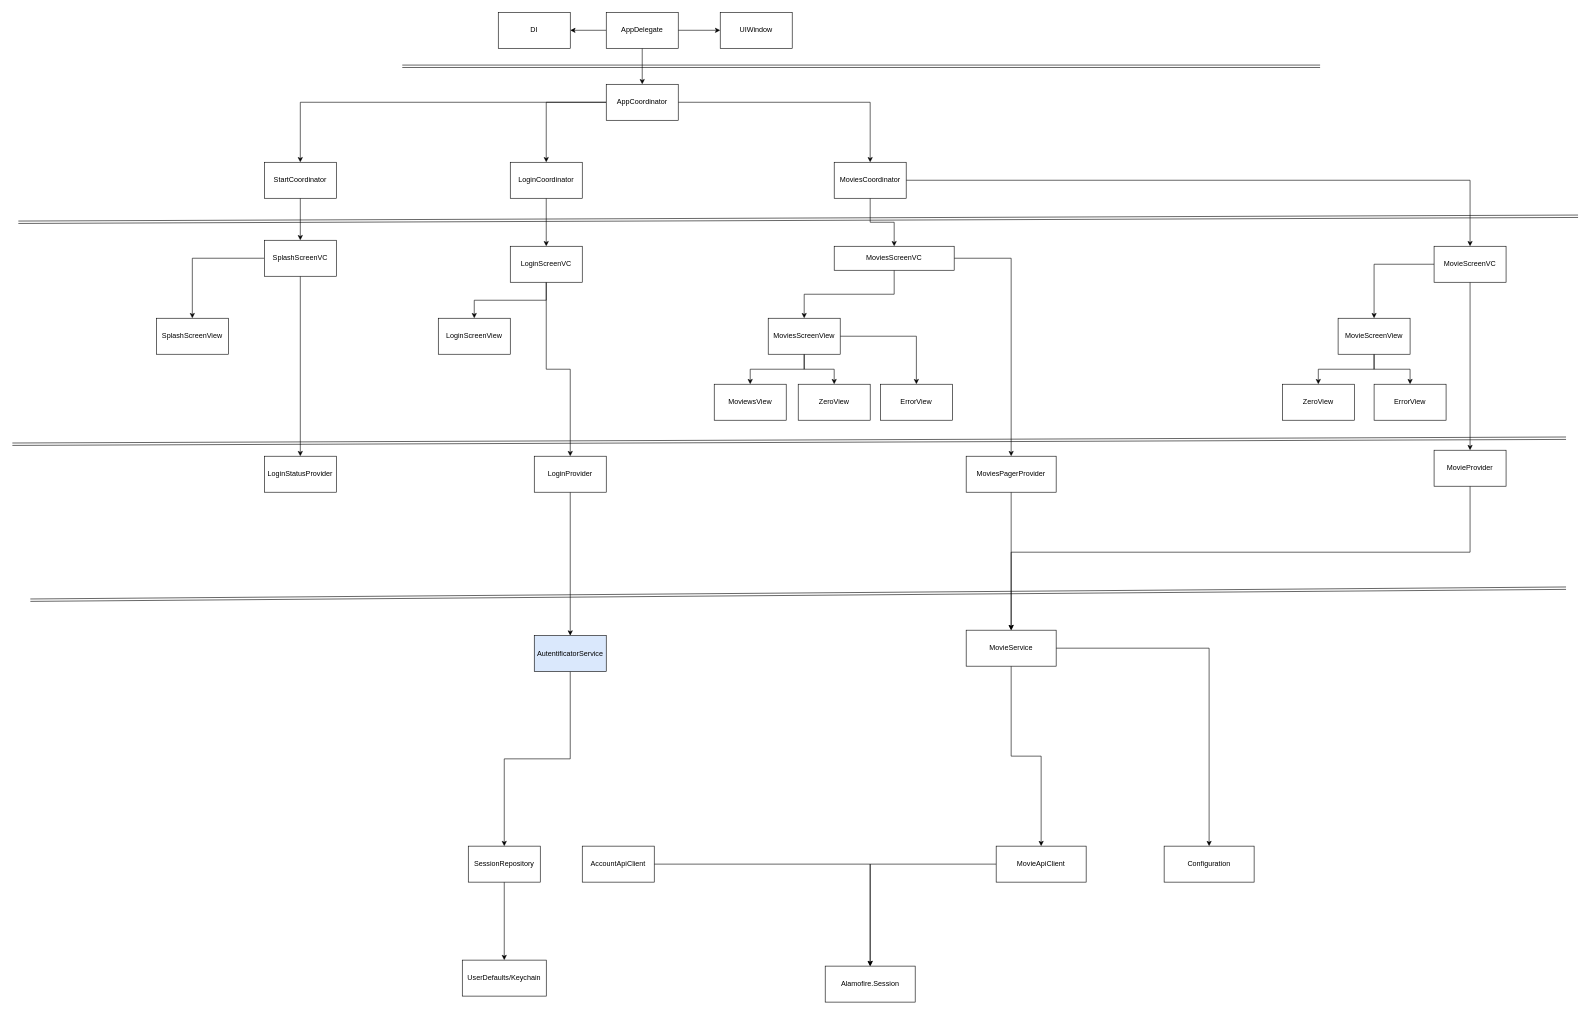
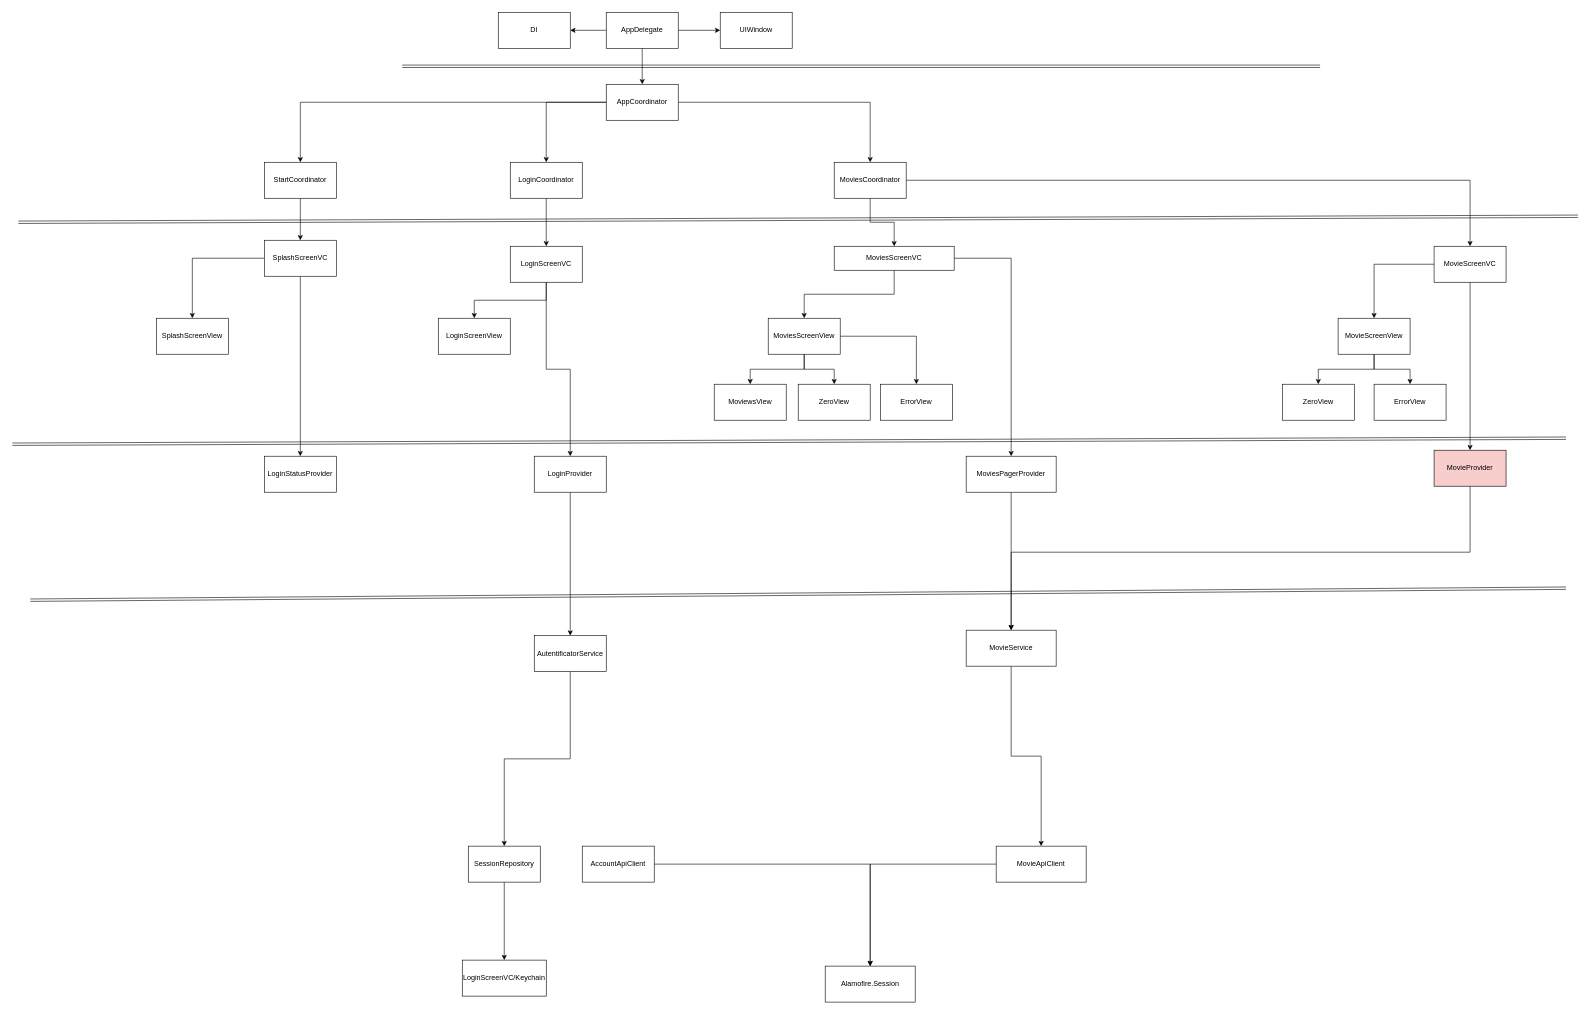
node "MovieProvider": fillcolor #ffffff -> #f8cecc
edge "MovieService" -> "Configuration": removed
node "AutentificatorService": fillcolor #dae8fc -> #ffffff
node "Configuration": removed
node "UserDefaults/Keychain": label "UserDefaults/Keychain" -> "LoginScreenVC/Keychain"
